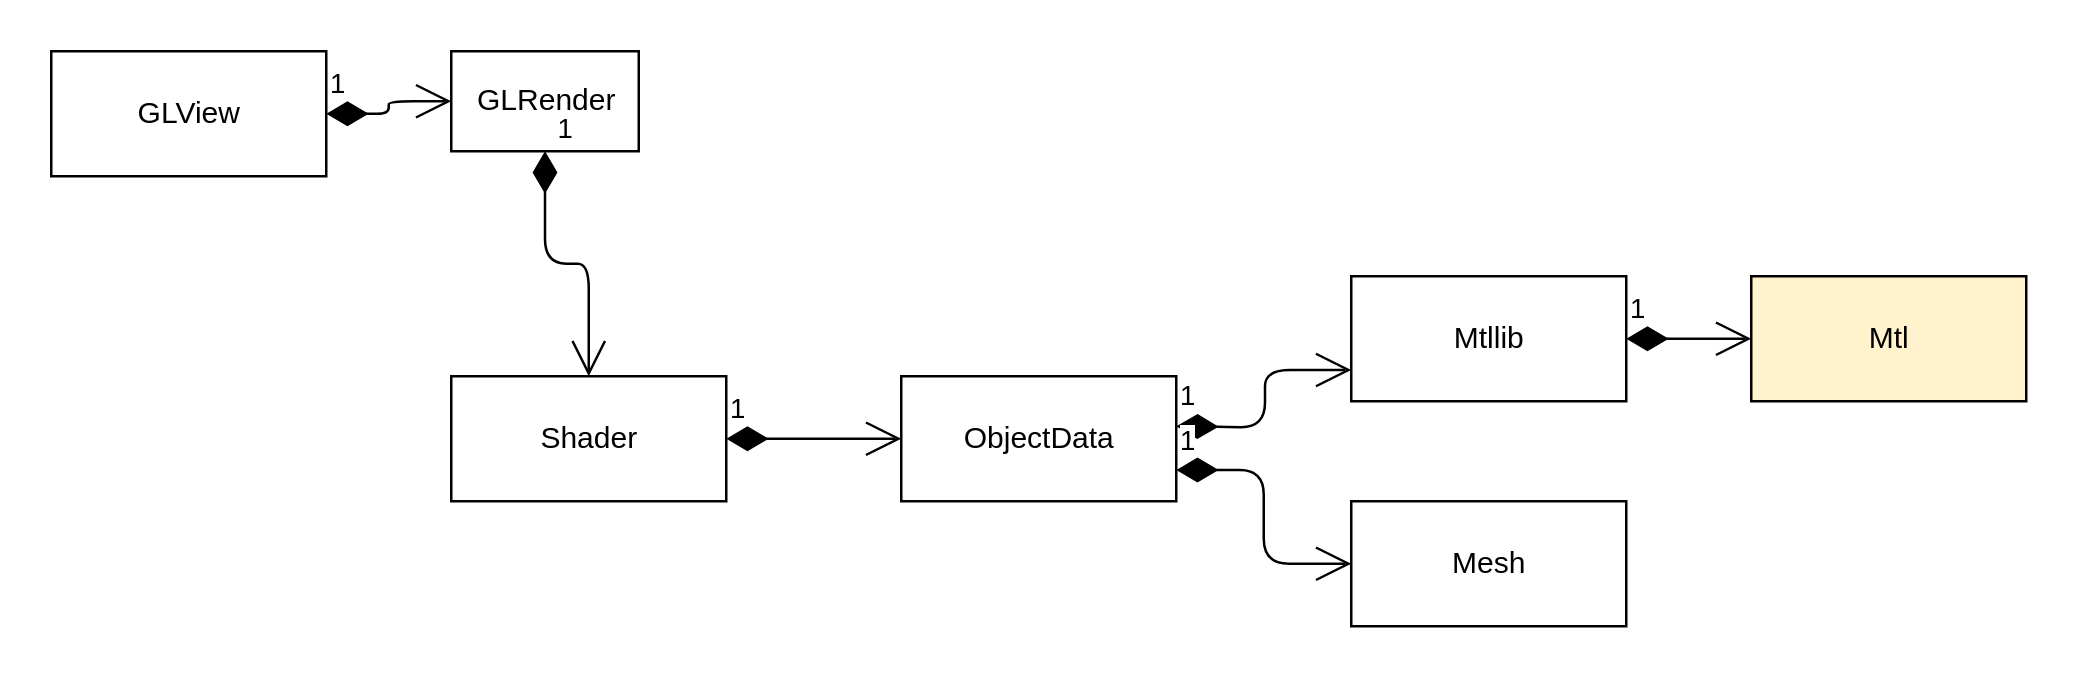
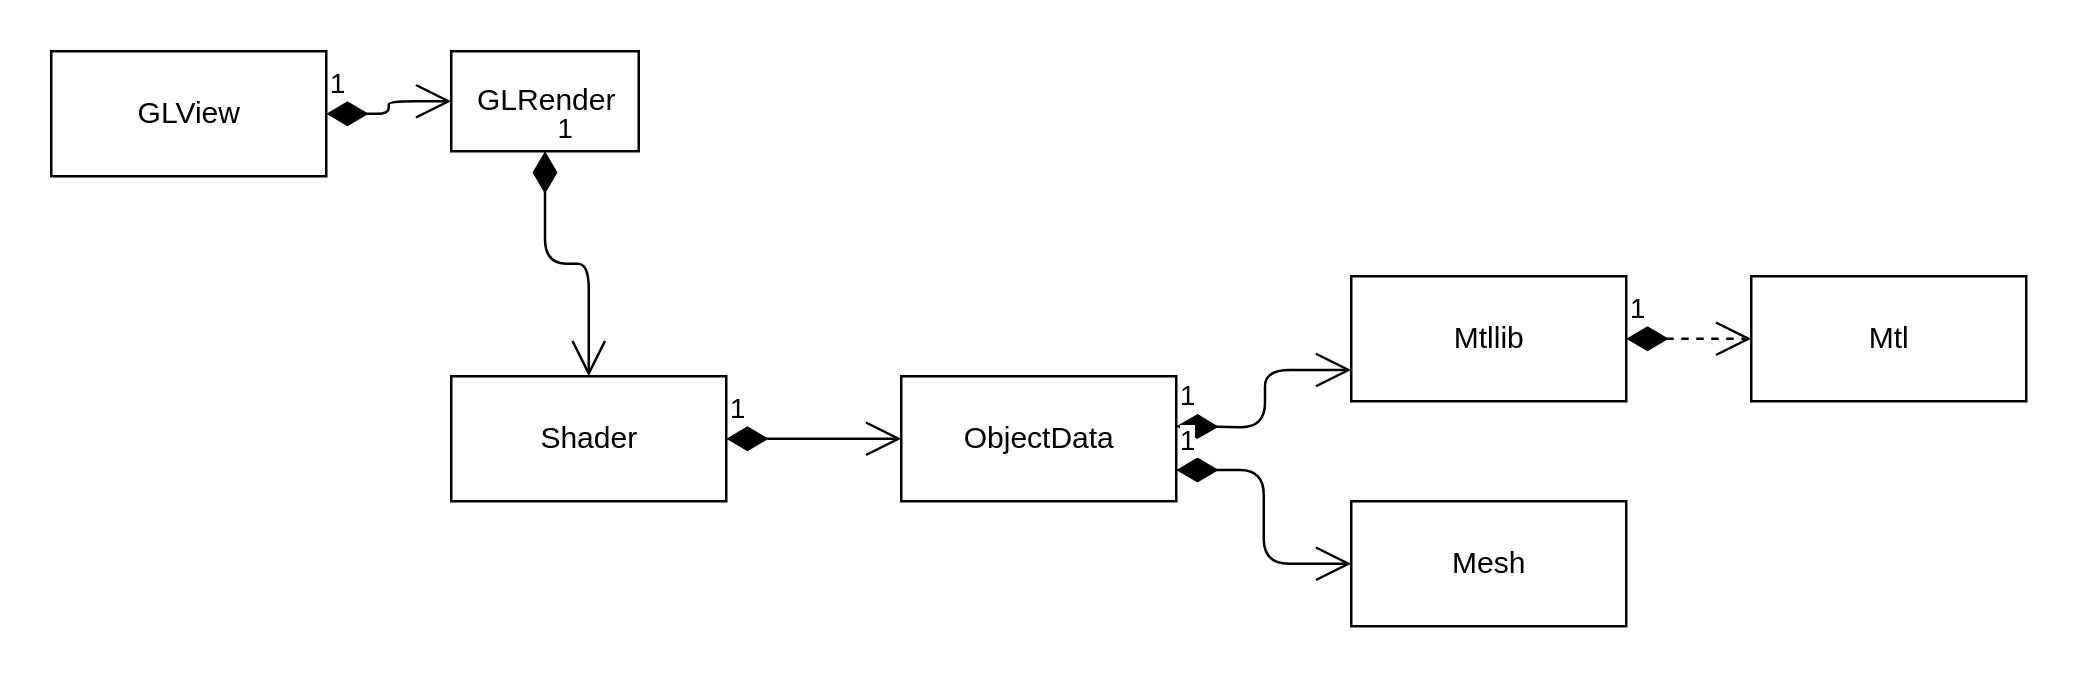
edge "Mtllib" -- "Mtl": style solid -> dashed
node "Mtl": fillcolor #fff2cc -> #ffffff
